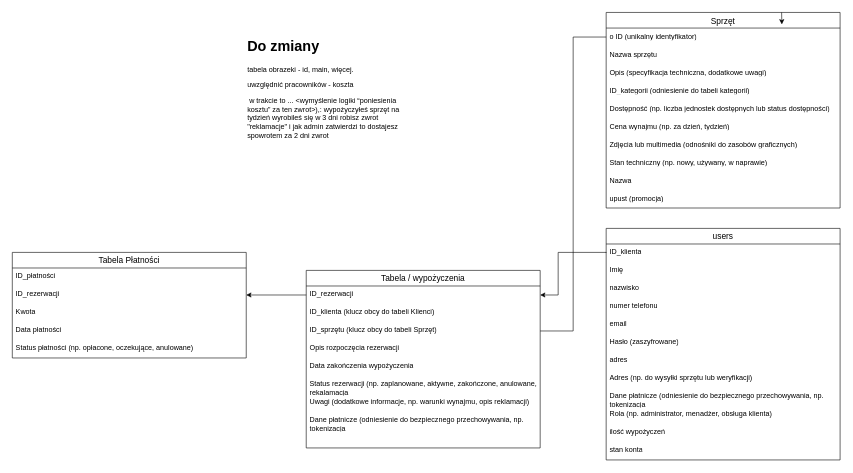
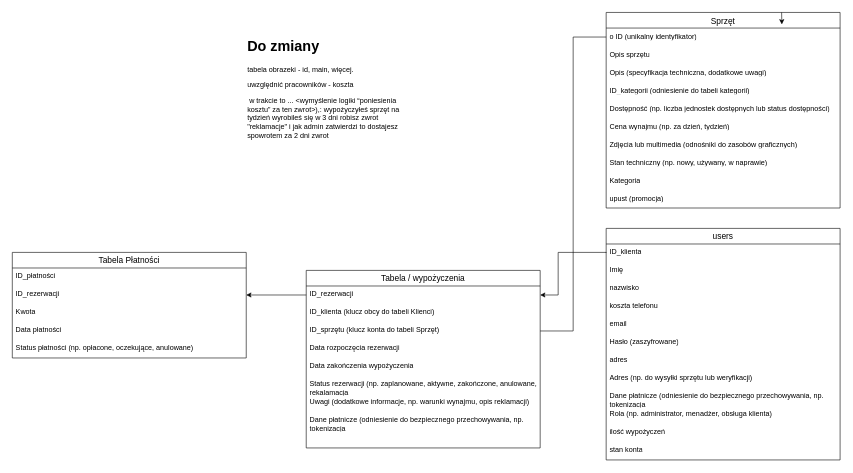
node "Nazwa sprzętu": label "Nazwa sprzętu" -> "Opis sprzętu"
node "Nazwa": label "Nazwa" -> "Kategoria"
node "numer telefonu": label "numer telefonu" -> "koszta telefonu"
node "ID_sprzętu (klucz obcy do tabeli Sprzęt)": label "ID_sprzętu (klucz obcy do tabeli Sprzęt)" -> "ID_sprzętu (klucz konta do tabeli Sprzęt)"
node "Opis rozpoczęcia rezerwacji": label "Opis rozpoczęcia rezerwacji" -> "Data rozpoczęcia rezerwacji"
